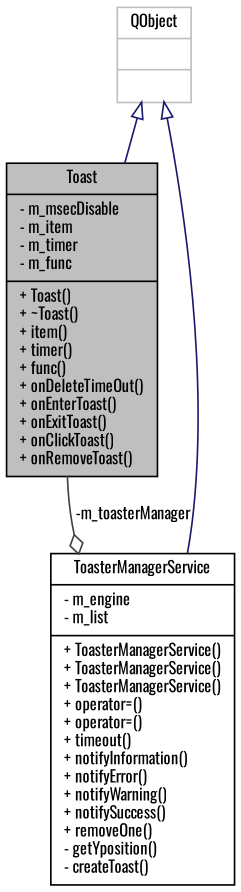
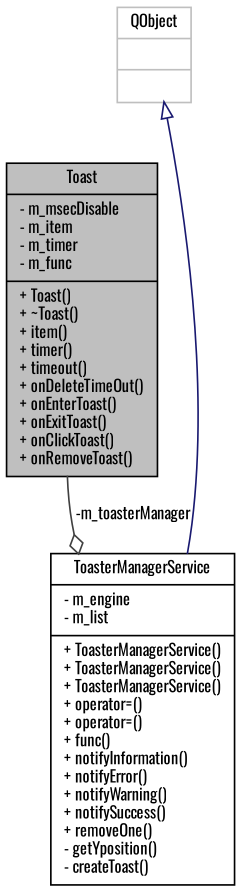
edge "Toast" -> "QObject": removed
node "Toast": text "+ func()" -> "+ timeout()"
node "ToasterManagerService": text "+ timeout()" -> "+ func()"
